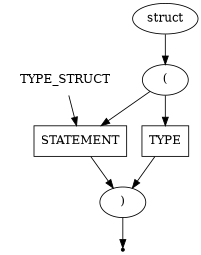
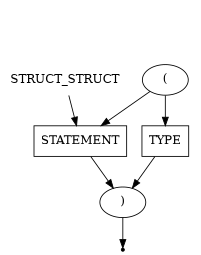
node "struct": removed
node "TYPE_STRUCT": label "TYPE_STRUCT" -> "STRUCT_STRUCT"
